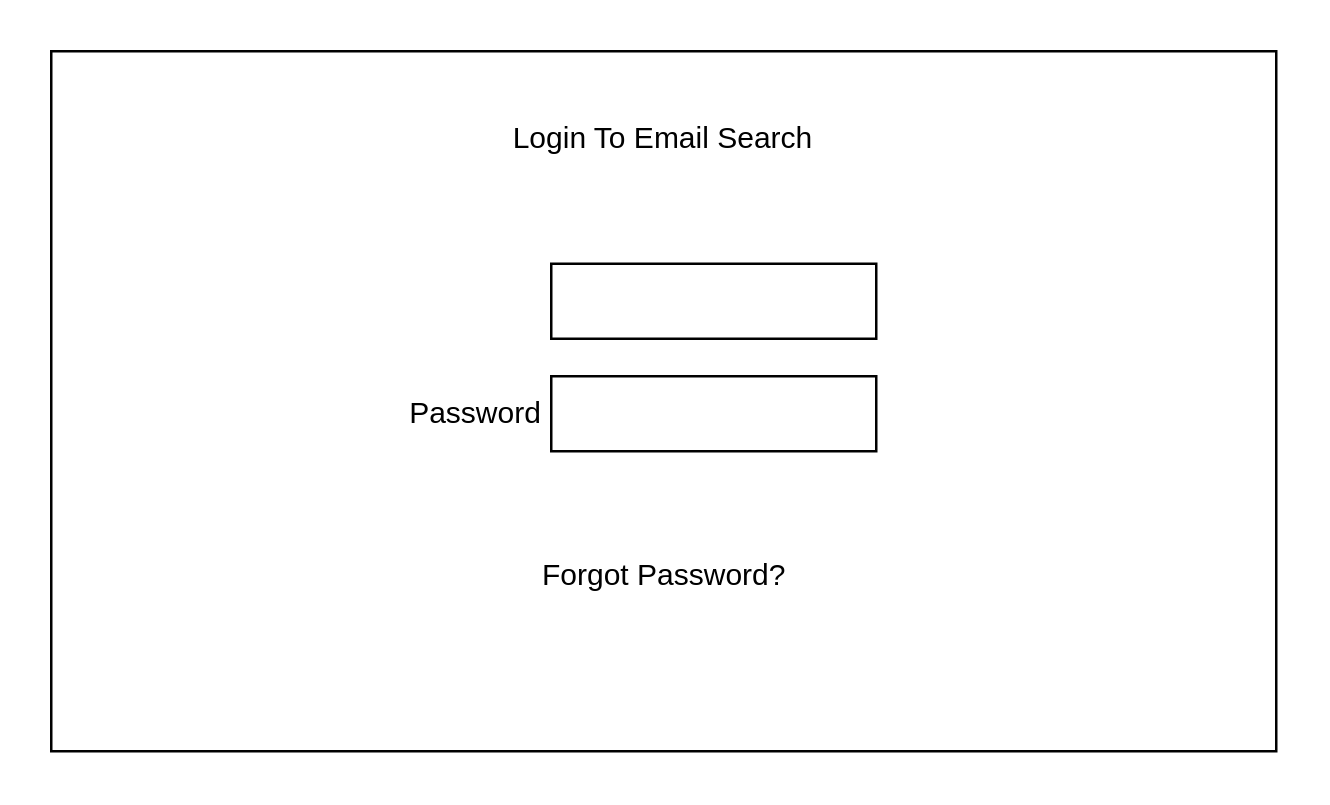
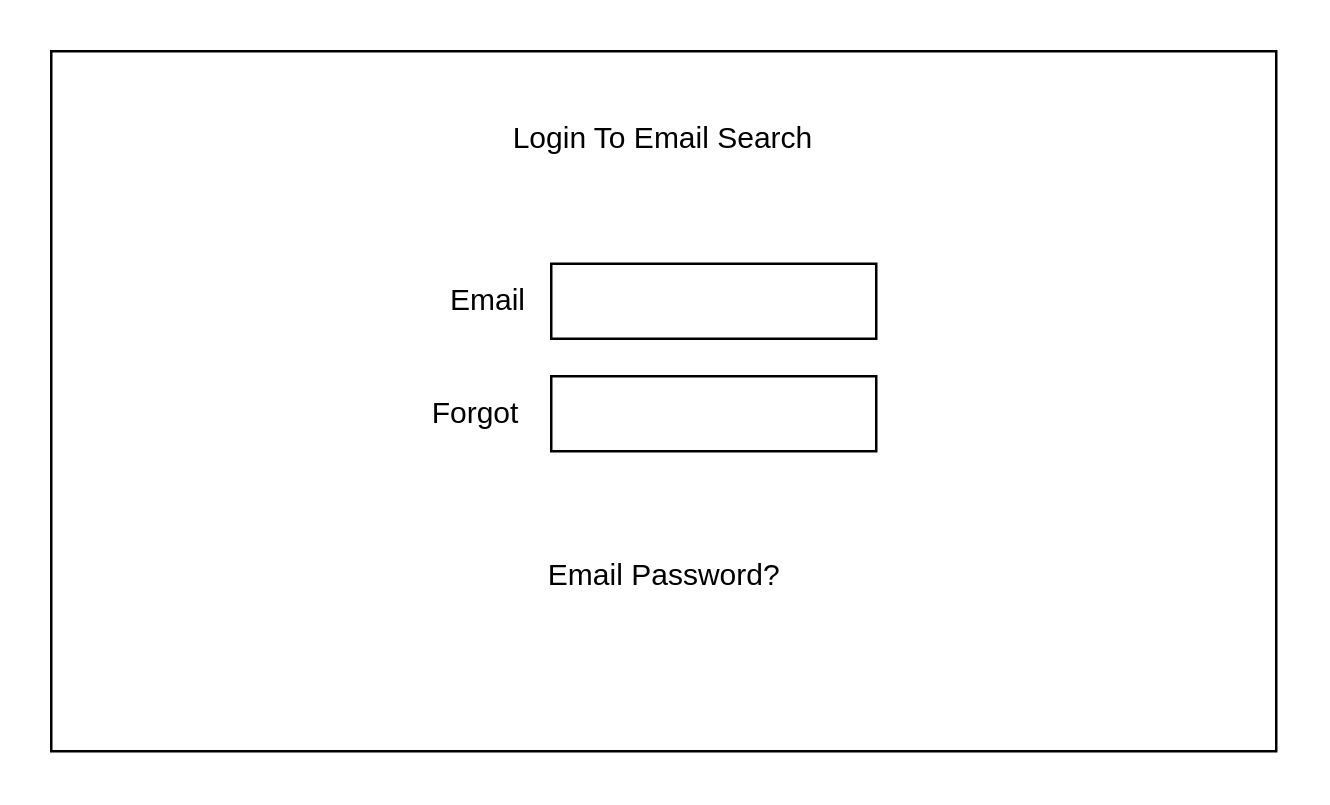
node "Email": added
node "Password": label "Password" -> "Forgot"
node "Forgot Password?": label "Forgot Password?" -> "Email Password?"
